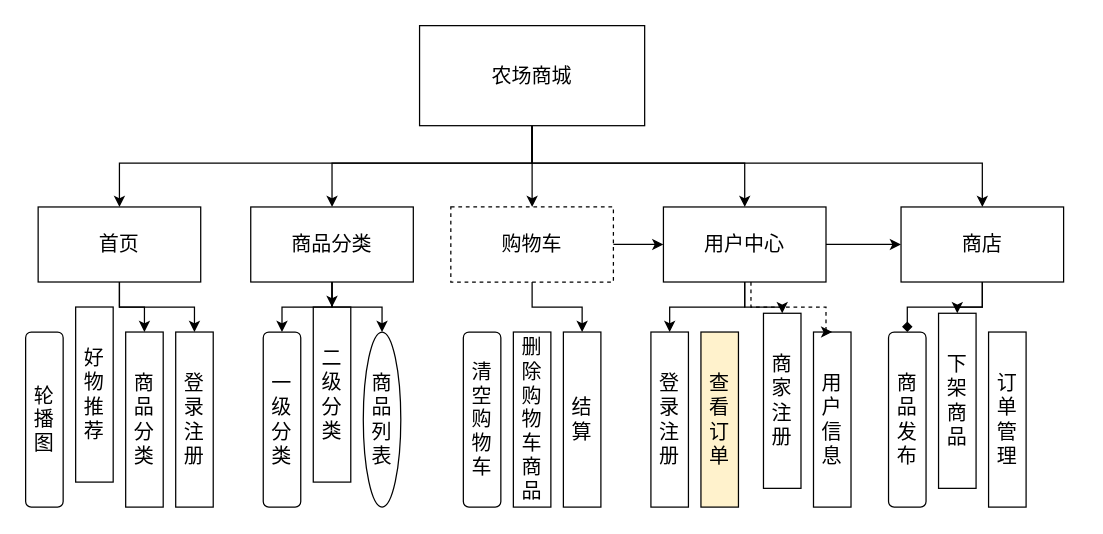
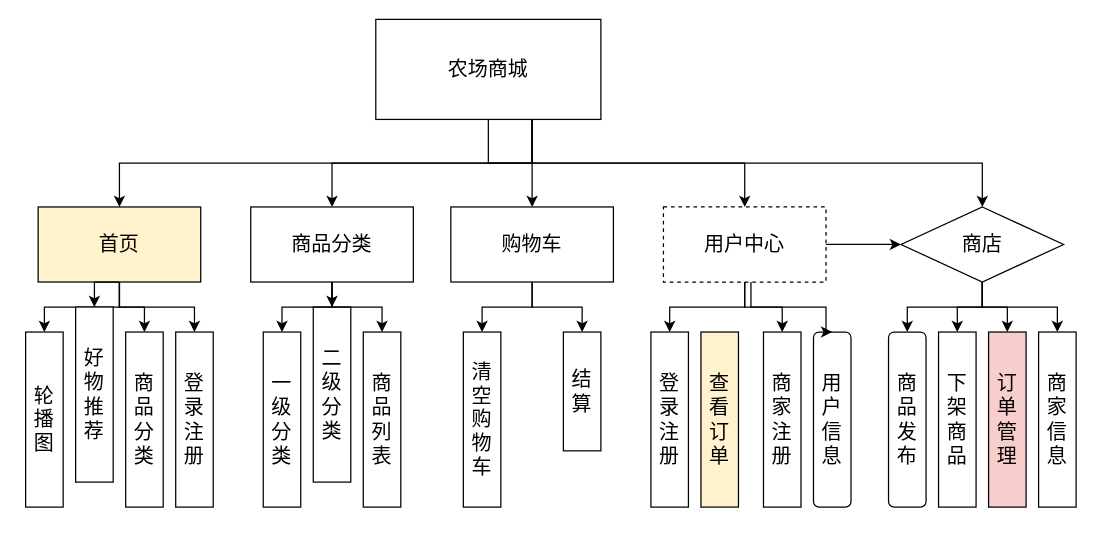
node "农场商城": moved (532, 76) -> (488, 69)
node "首页": fillcolor #ffffff -> #fff2cc
node "购物车": style dashed -> solid
edge "购物车" -> "用户中心": now "购物车" -> "清空购物车"
node "用户中心": style solid -> dashed
node "商店": shape rectangle -> diamond
edge "首页" -> "好物推荐": added
edge "首页" -> "轮播图": added
edge "用户中心" -> "用户信息": style dashed -> solid
edge "商店" -> "商家信息": added
edge "商店" -> "订单管理": added
edge "商店" -> "商品发布": arrowhead diamond -> classic
node "商家注册": moved (782, 401) -> (782, 419)
node "下架商品": moved (957, 401) -> (957, 419)
node "轮播图": shape rounded rectangle -> rectangle
node "一级分类": shape rounded rectangle -> rectangle
node "商品列表": shape ellipse -> rectangle
node "清空购物车": shape rounded rectangle -> rectangle
node "删除购物车商品": removed
node "结算": size 38x175 -> 38x119
node "用户信息": shape rectangle -> rounded rectangle
node "订单管理": fillcolor #ffffff -> #f8cecc
node "商家信息": added
